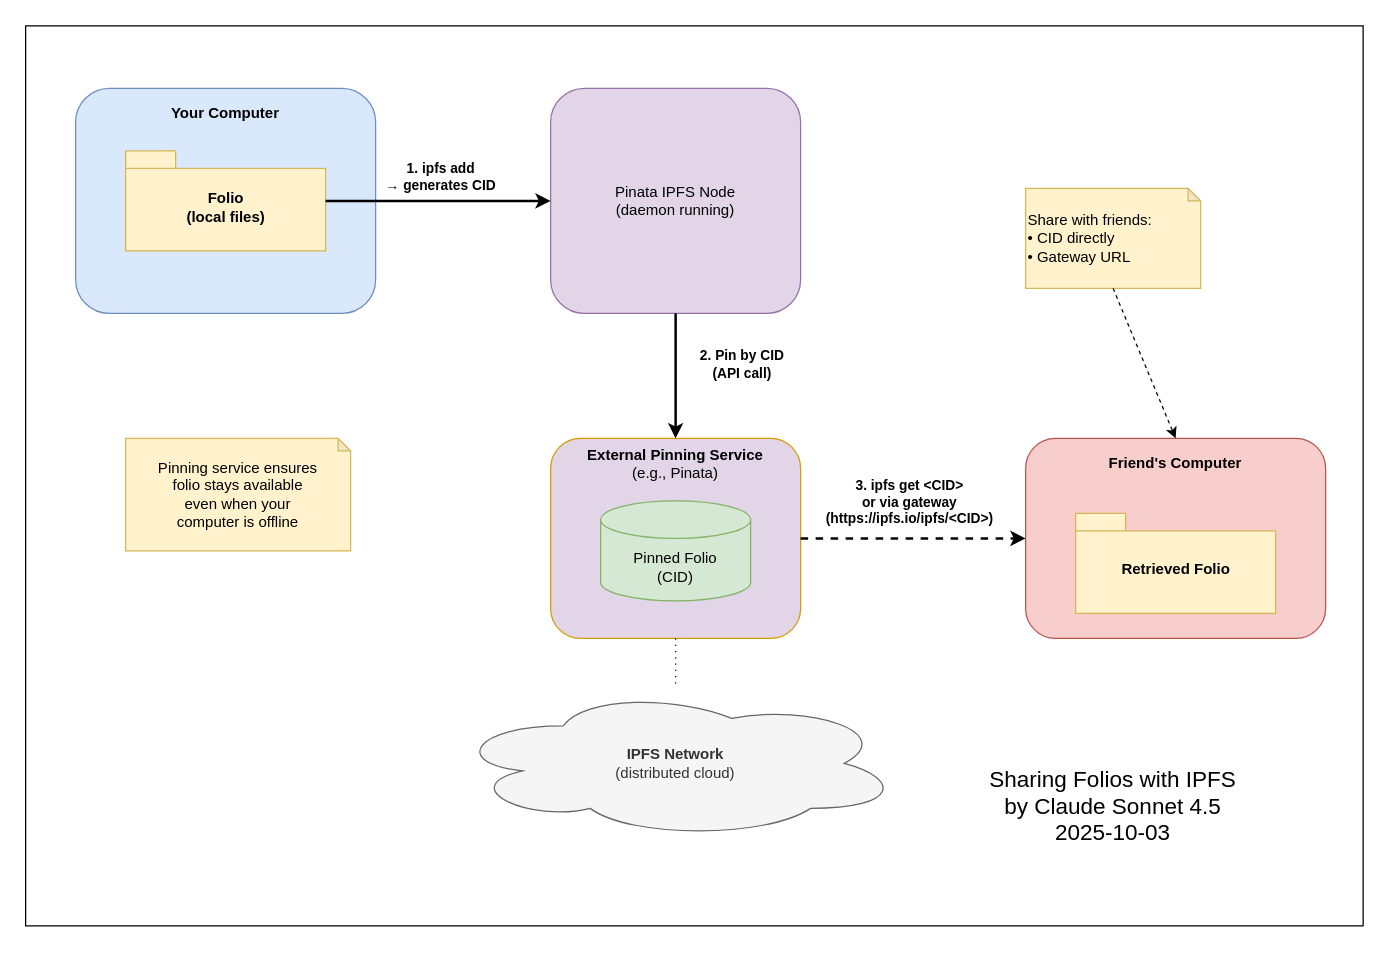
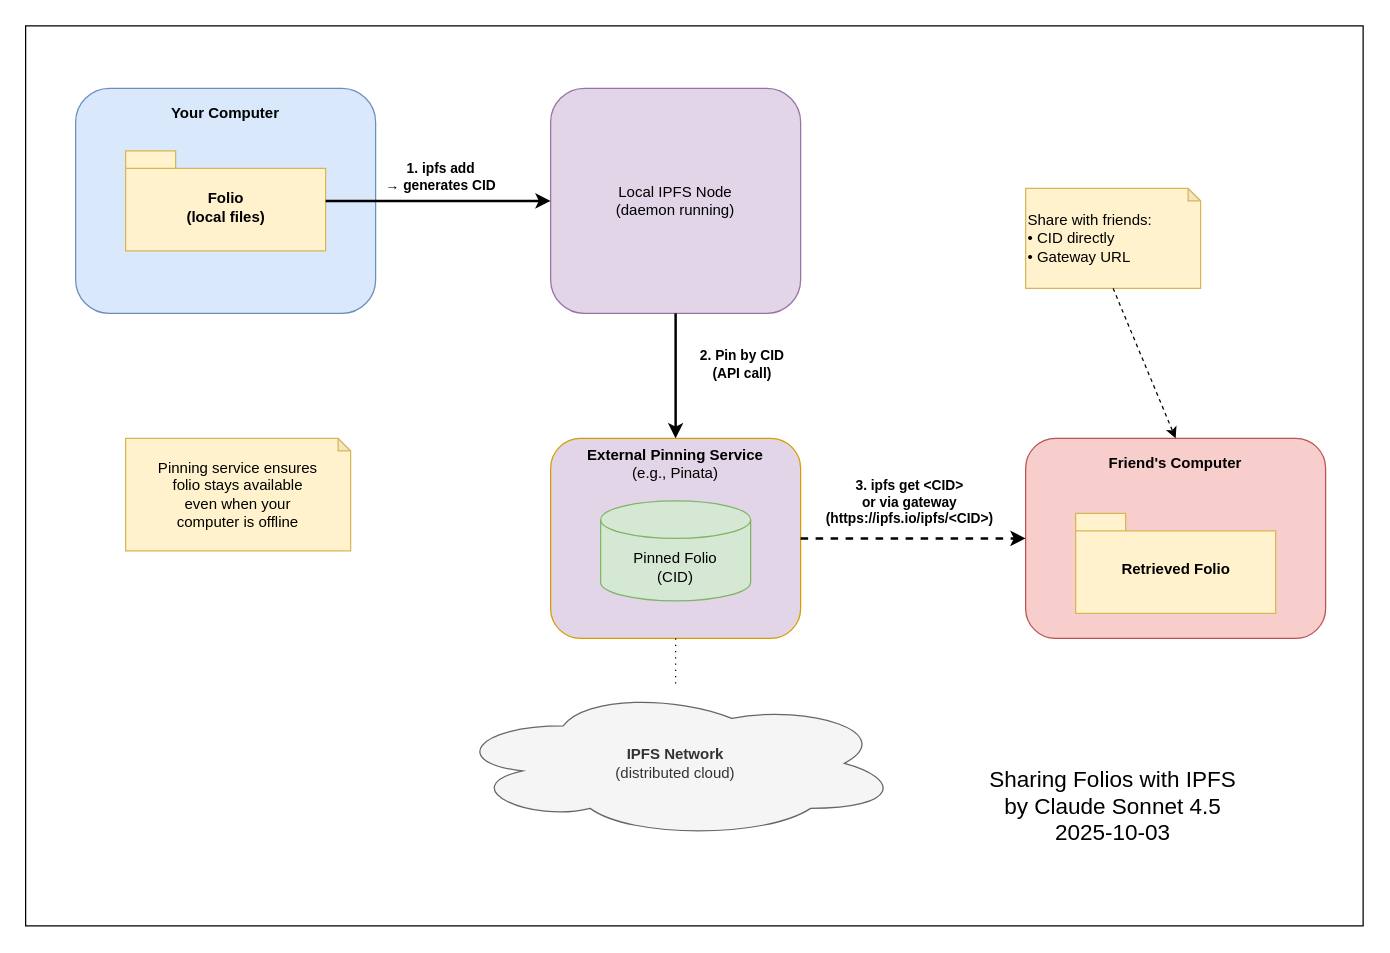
node "Pinata IPFS Node (daemon running)": label "Pinata IPFS Node (daemon running)" -> "Local IPFS Node (daemon running)"
